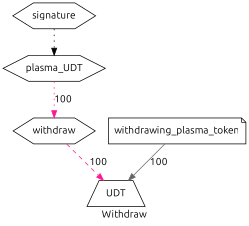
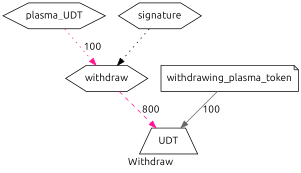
edge "signature" -> "plasma_UDT": now "signature" -> "withdraw"
edge "withdraw" -> "UDT": label "100" -> "800"
